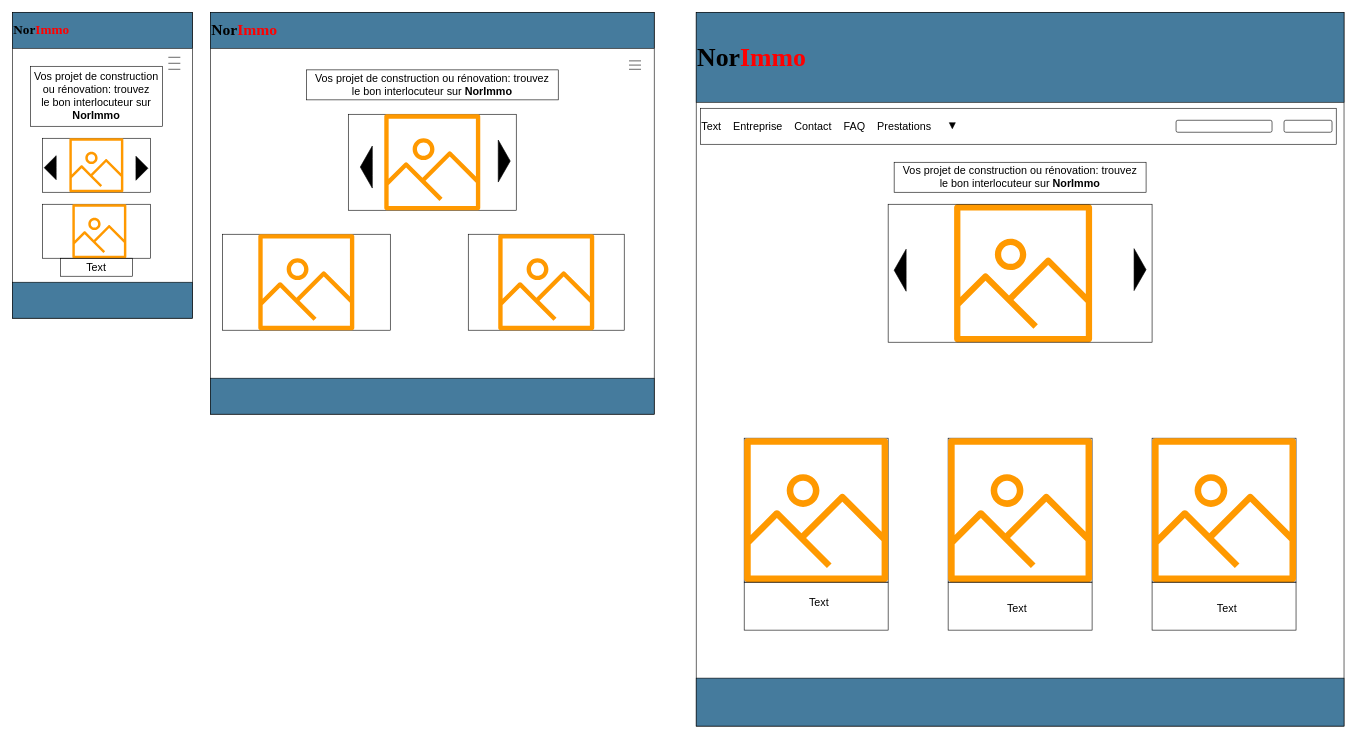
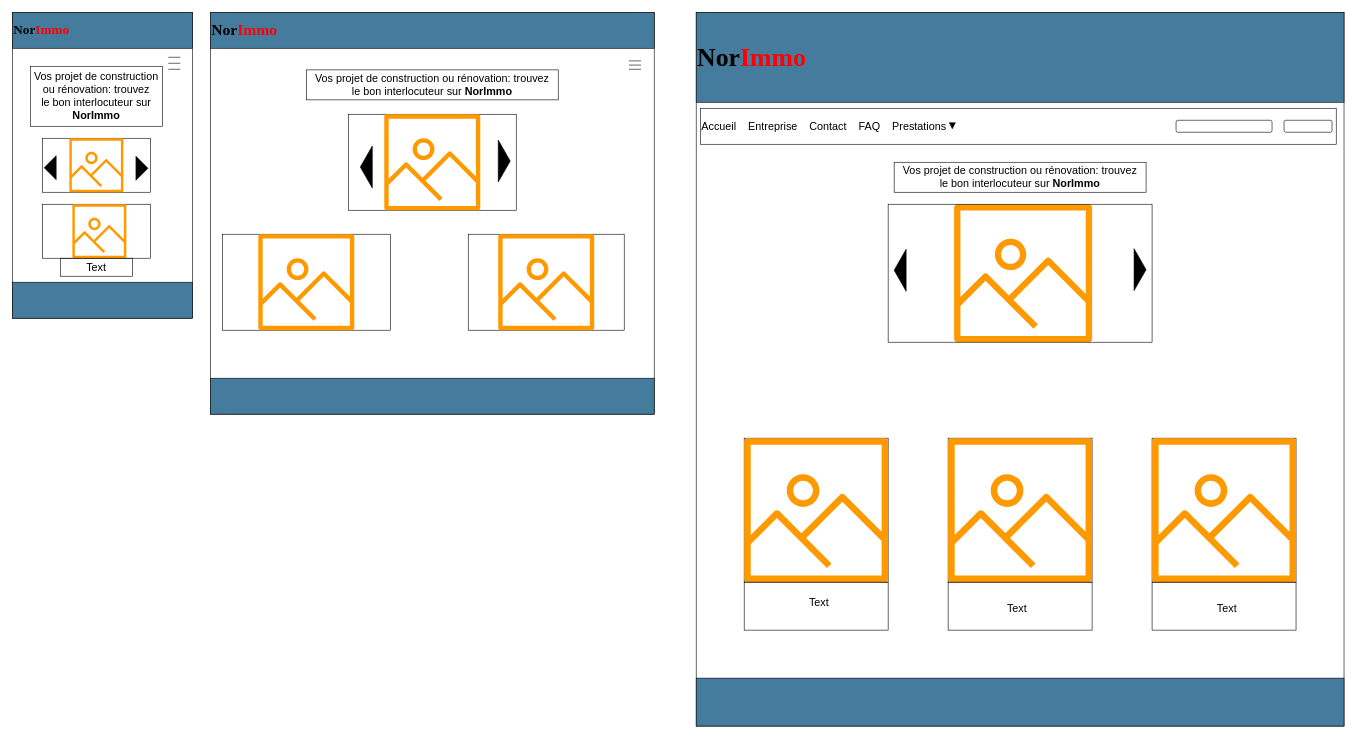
node "Text Entreprise Contact FAQ Prestations": label "Text Entreprise Contact FAQ Prestations" -> "Accueil Entreprise Contact FAQ Prestations"
